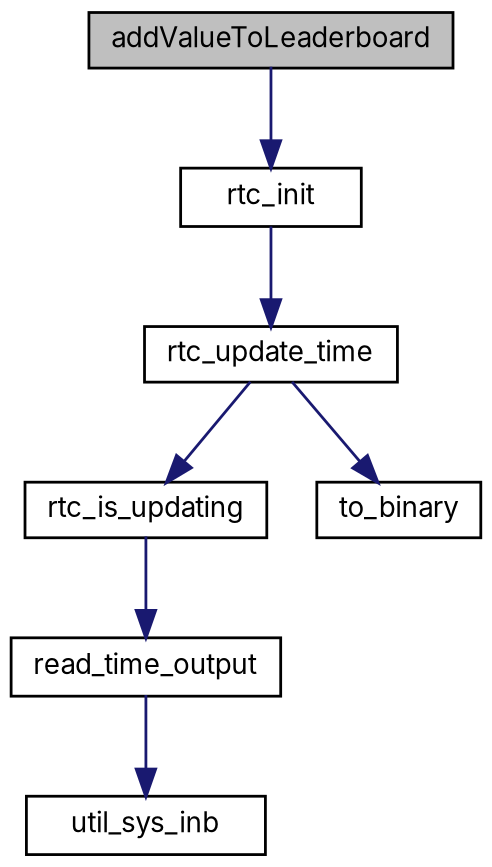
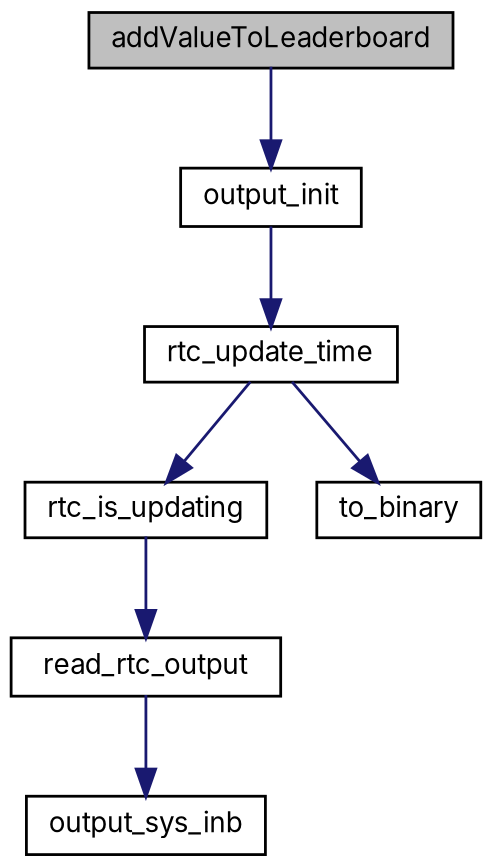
node "rtc_init": label "rtc_init" -> "output_init"
node "read_time_output": label "read_time_output" -> "read_rtc_output"
node "util_sys_inb": label "util_sys_inb" -> "output_sys_inb"
